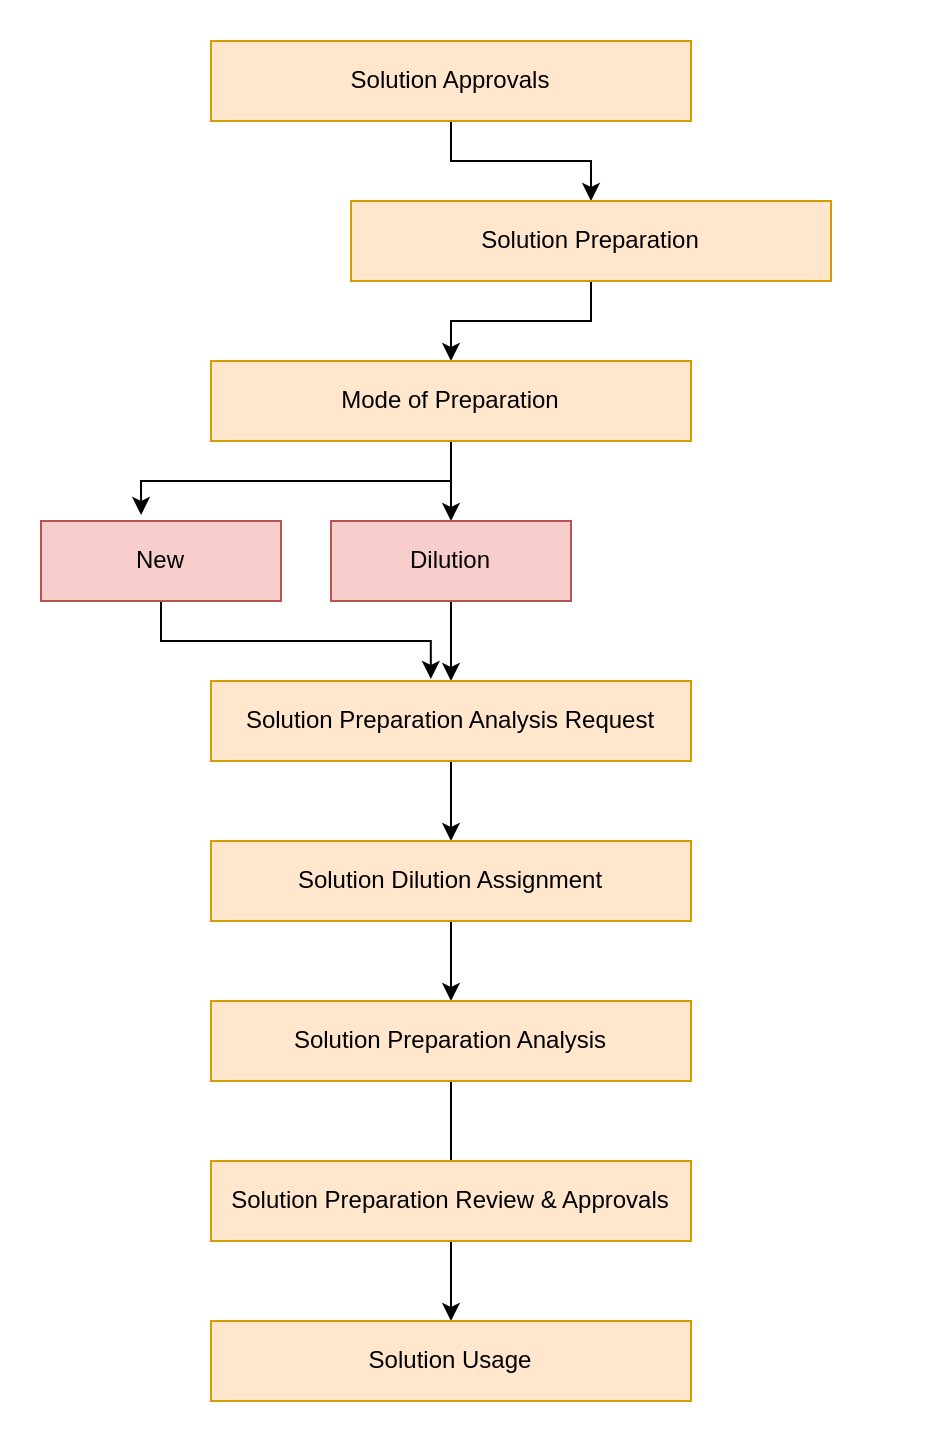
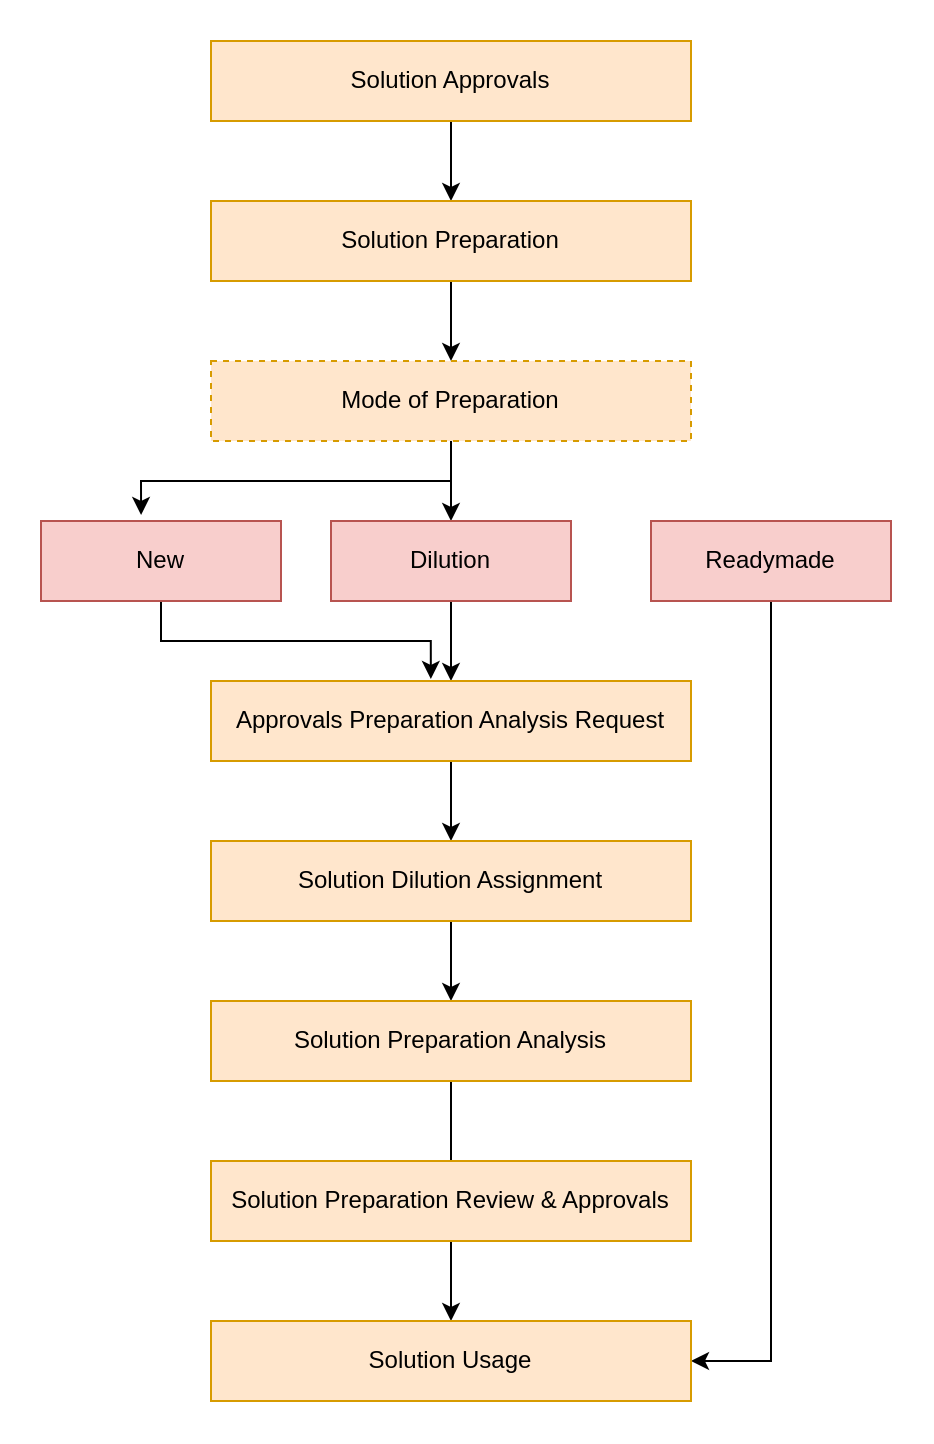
node "Solution Preparation": moved (591, 241) -> (451, 241)
node "Mode of Preparation": style solid -> dashed
node "Readymade": added
node "Solution Preparation Analysis Request": label "Solution Preparation Analysis Request" -> "Approvals Preparation Analysis Request"
edge "Readymade" -> "Solution Usage": added
